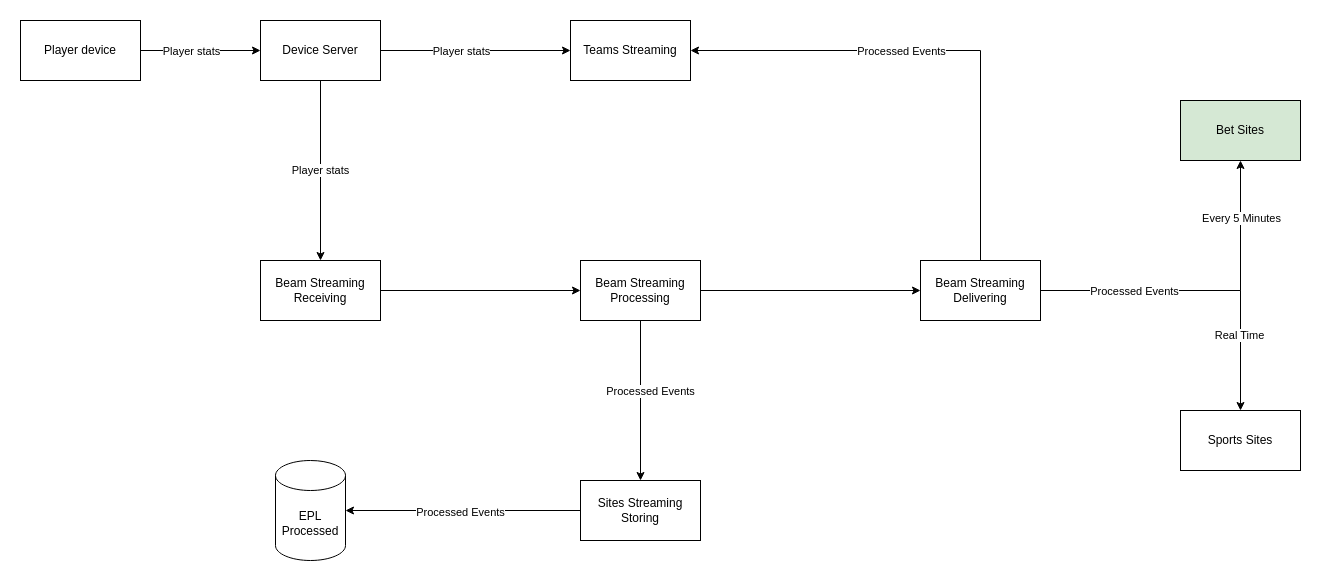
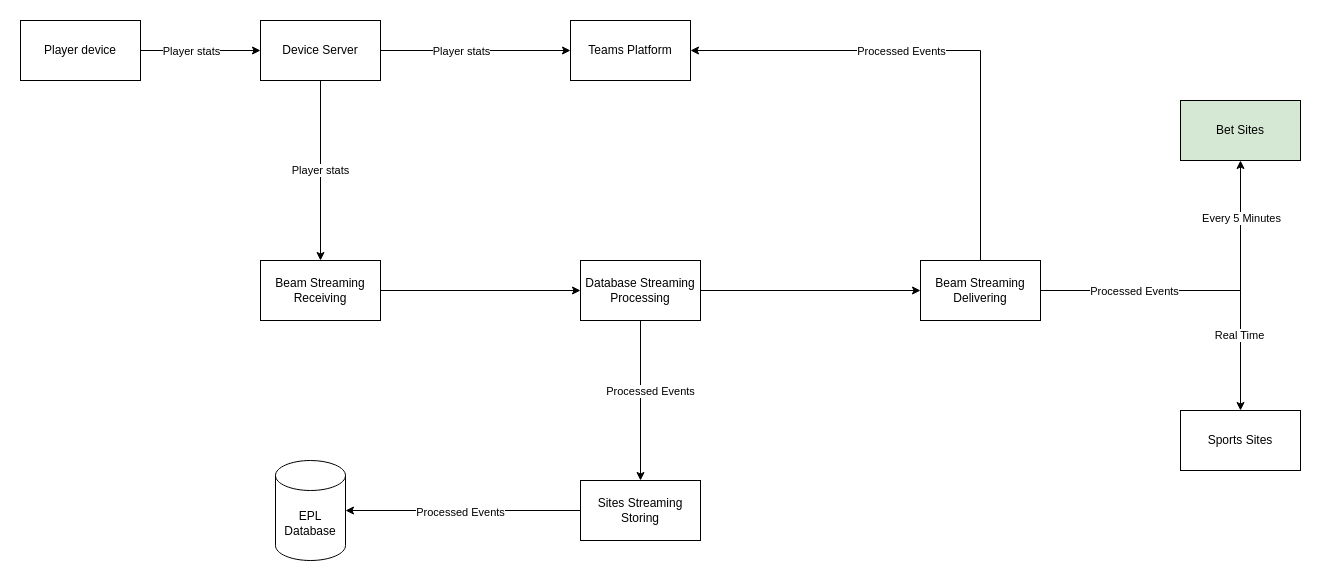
node "Teams Streaming": label "Teams Streaming" -> "Teams Platform"
node "Beam Streaming Processing": label "Beam Streaming Processing" -> "Database Streaming Processing"
node "EPL Processed": label "EPL Processed" -> "EPL Database"
